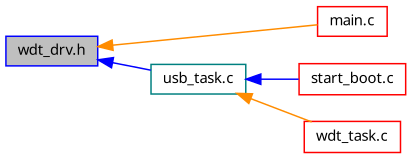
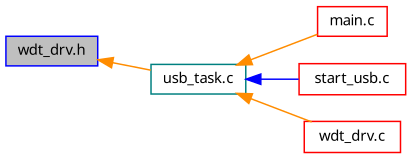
edge "main.c" -> "wdt_drv.h": now "main.c" -> "usb_task.c"
edge "usb_task.c" -> "wdt_drv.h": color blue -> darkorange
node "start_boot.c": label "start_boot.c" -> "start_usb.c"
node "wdt_task.c": label "wdt_task.c" -> "wdt_drv.c"
